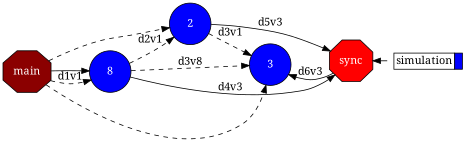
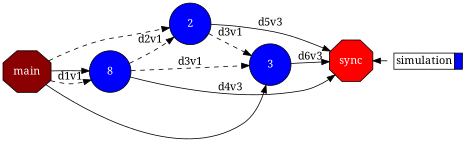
edge "8" -> "3": label "d3v8" -> "d3v1"
edge "sync" -> "3": reversed
edge "main" -> "3": style dashed -> solid
